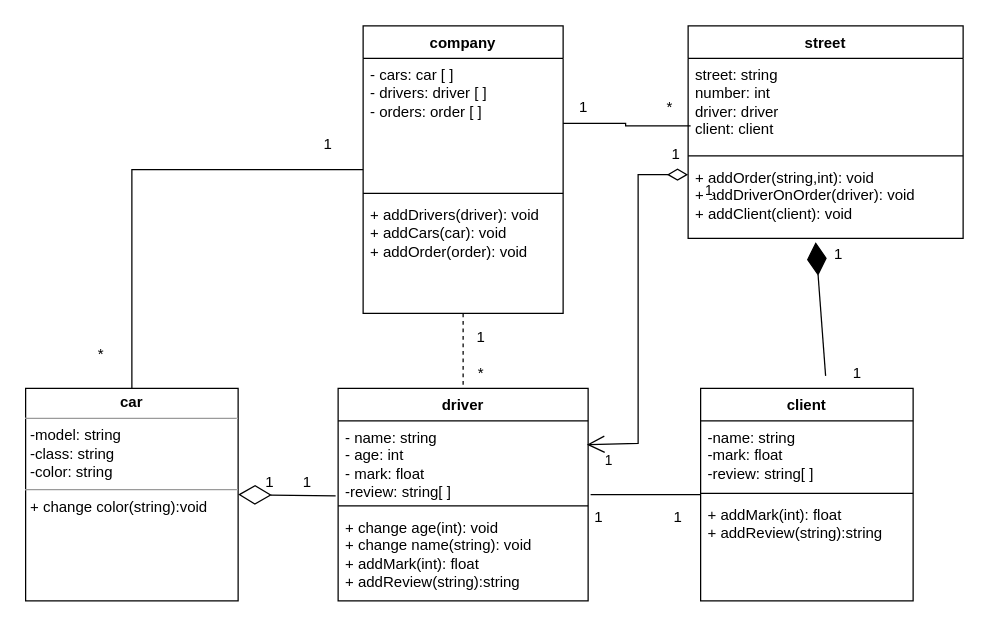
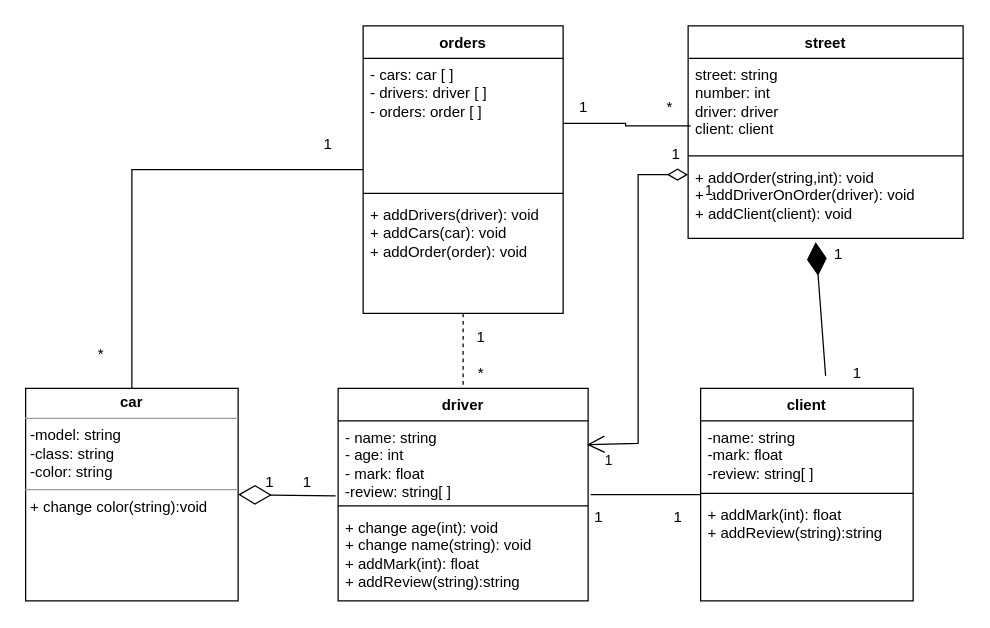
node "company": label "company" -> "orders"
